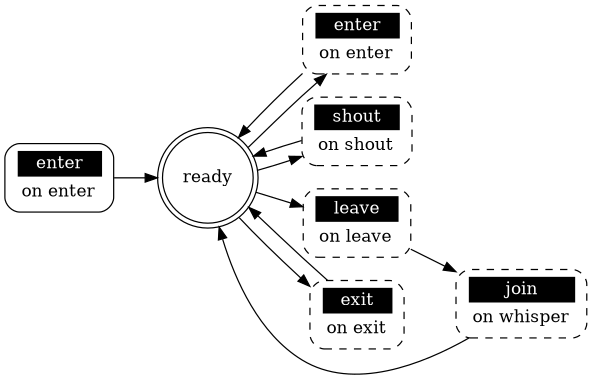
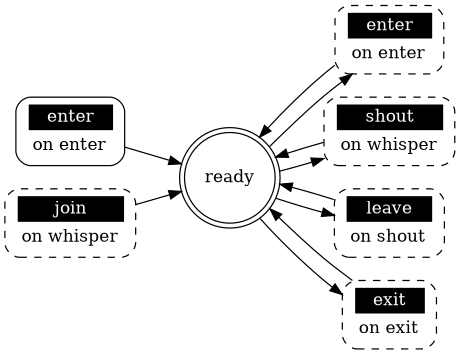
node "shout": text "on shout" -> "on whisper"
node "leave": text "on leave" -> "on shout"
edge "leave" -> "join": now "leave" -> "ready"
